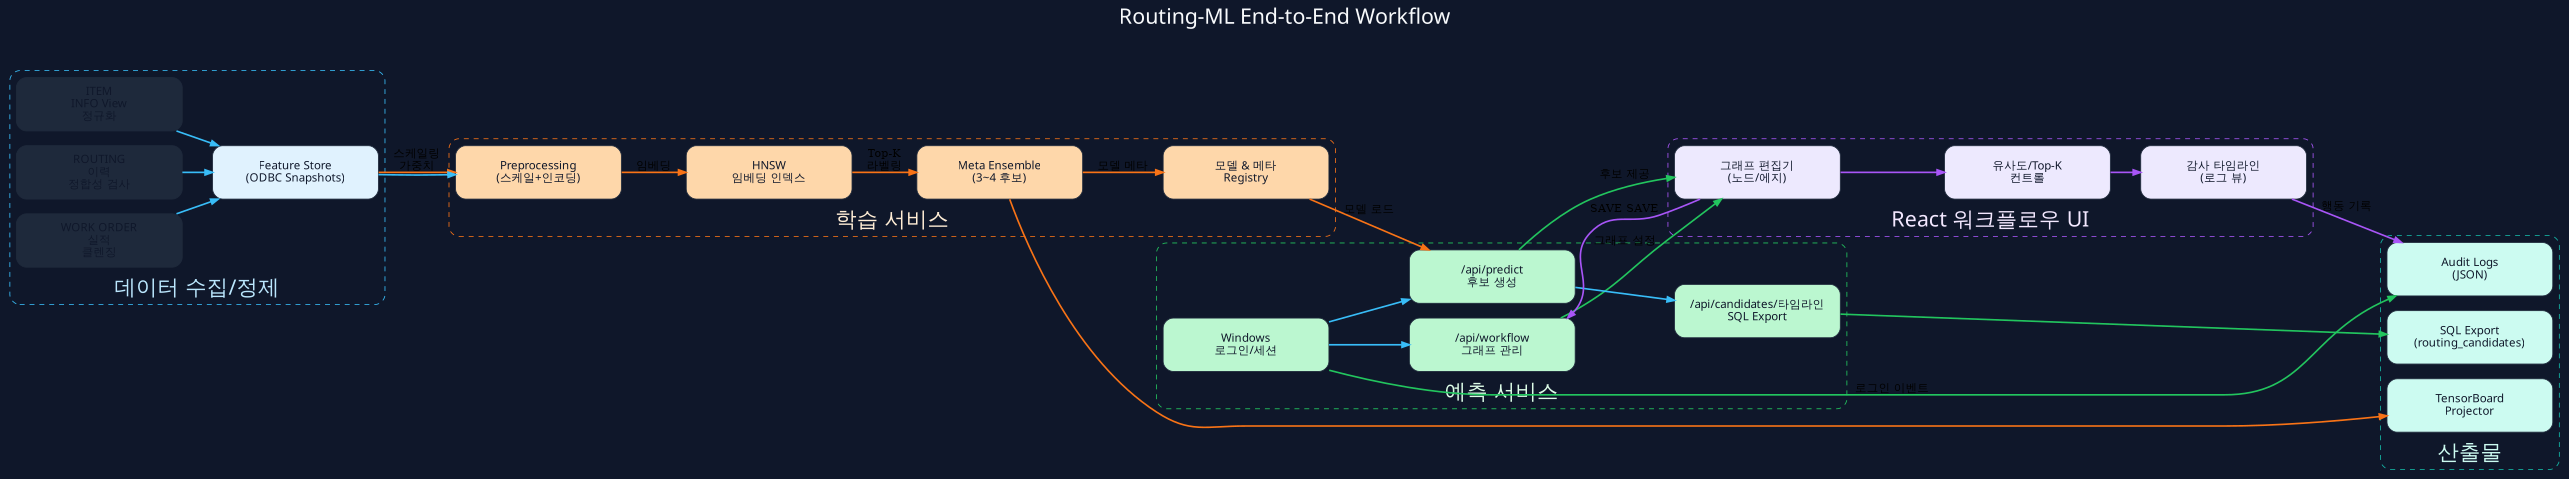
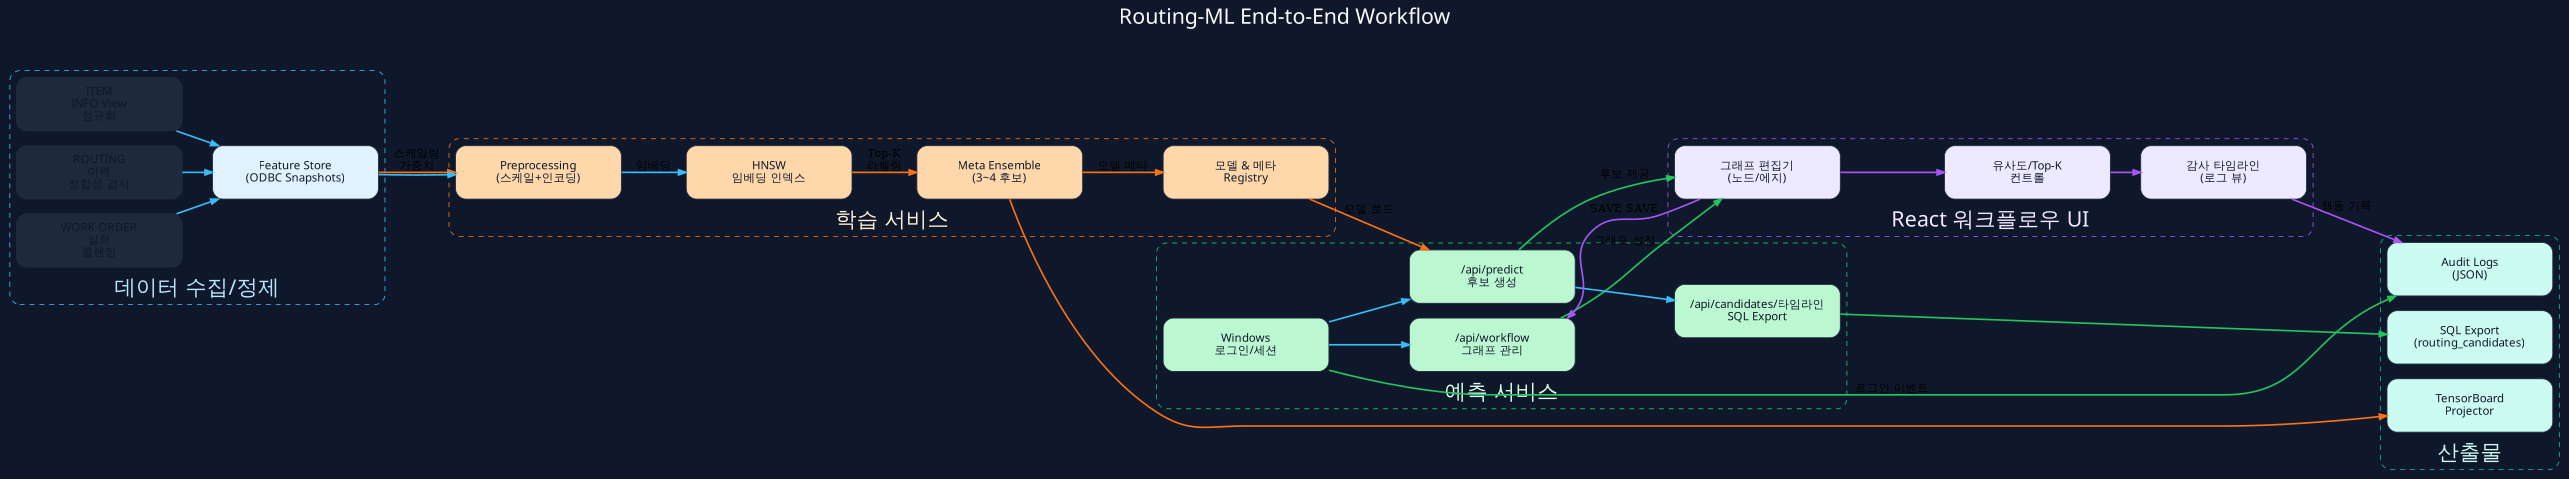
edge "Preprocessing (스케일+인코딩)" -> "HNSW 임베딩 인덱스": color #f97316 -> #38bdf8
